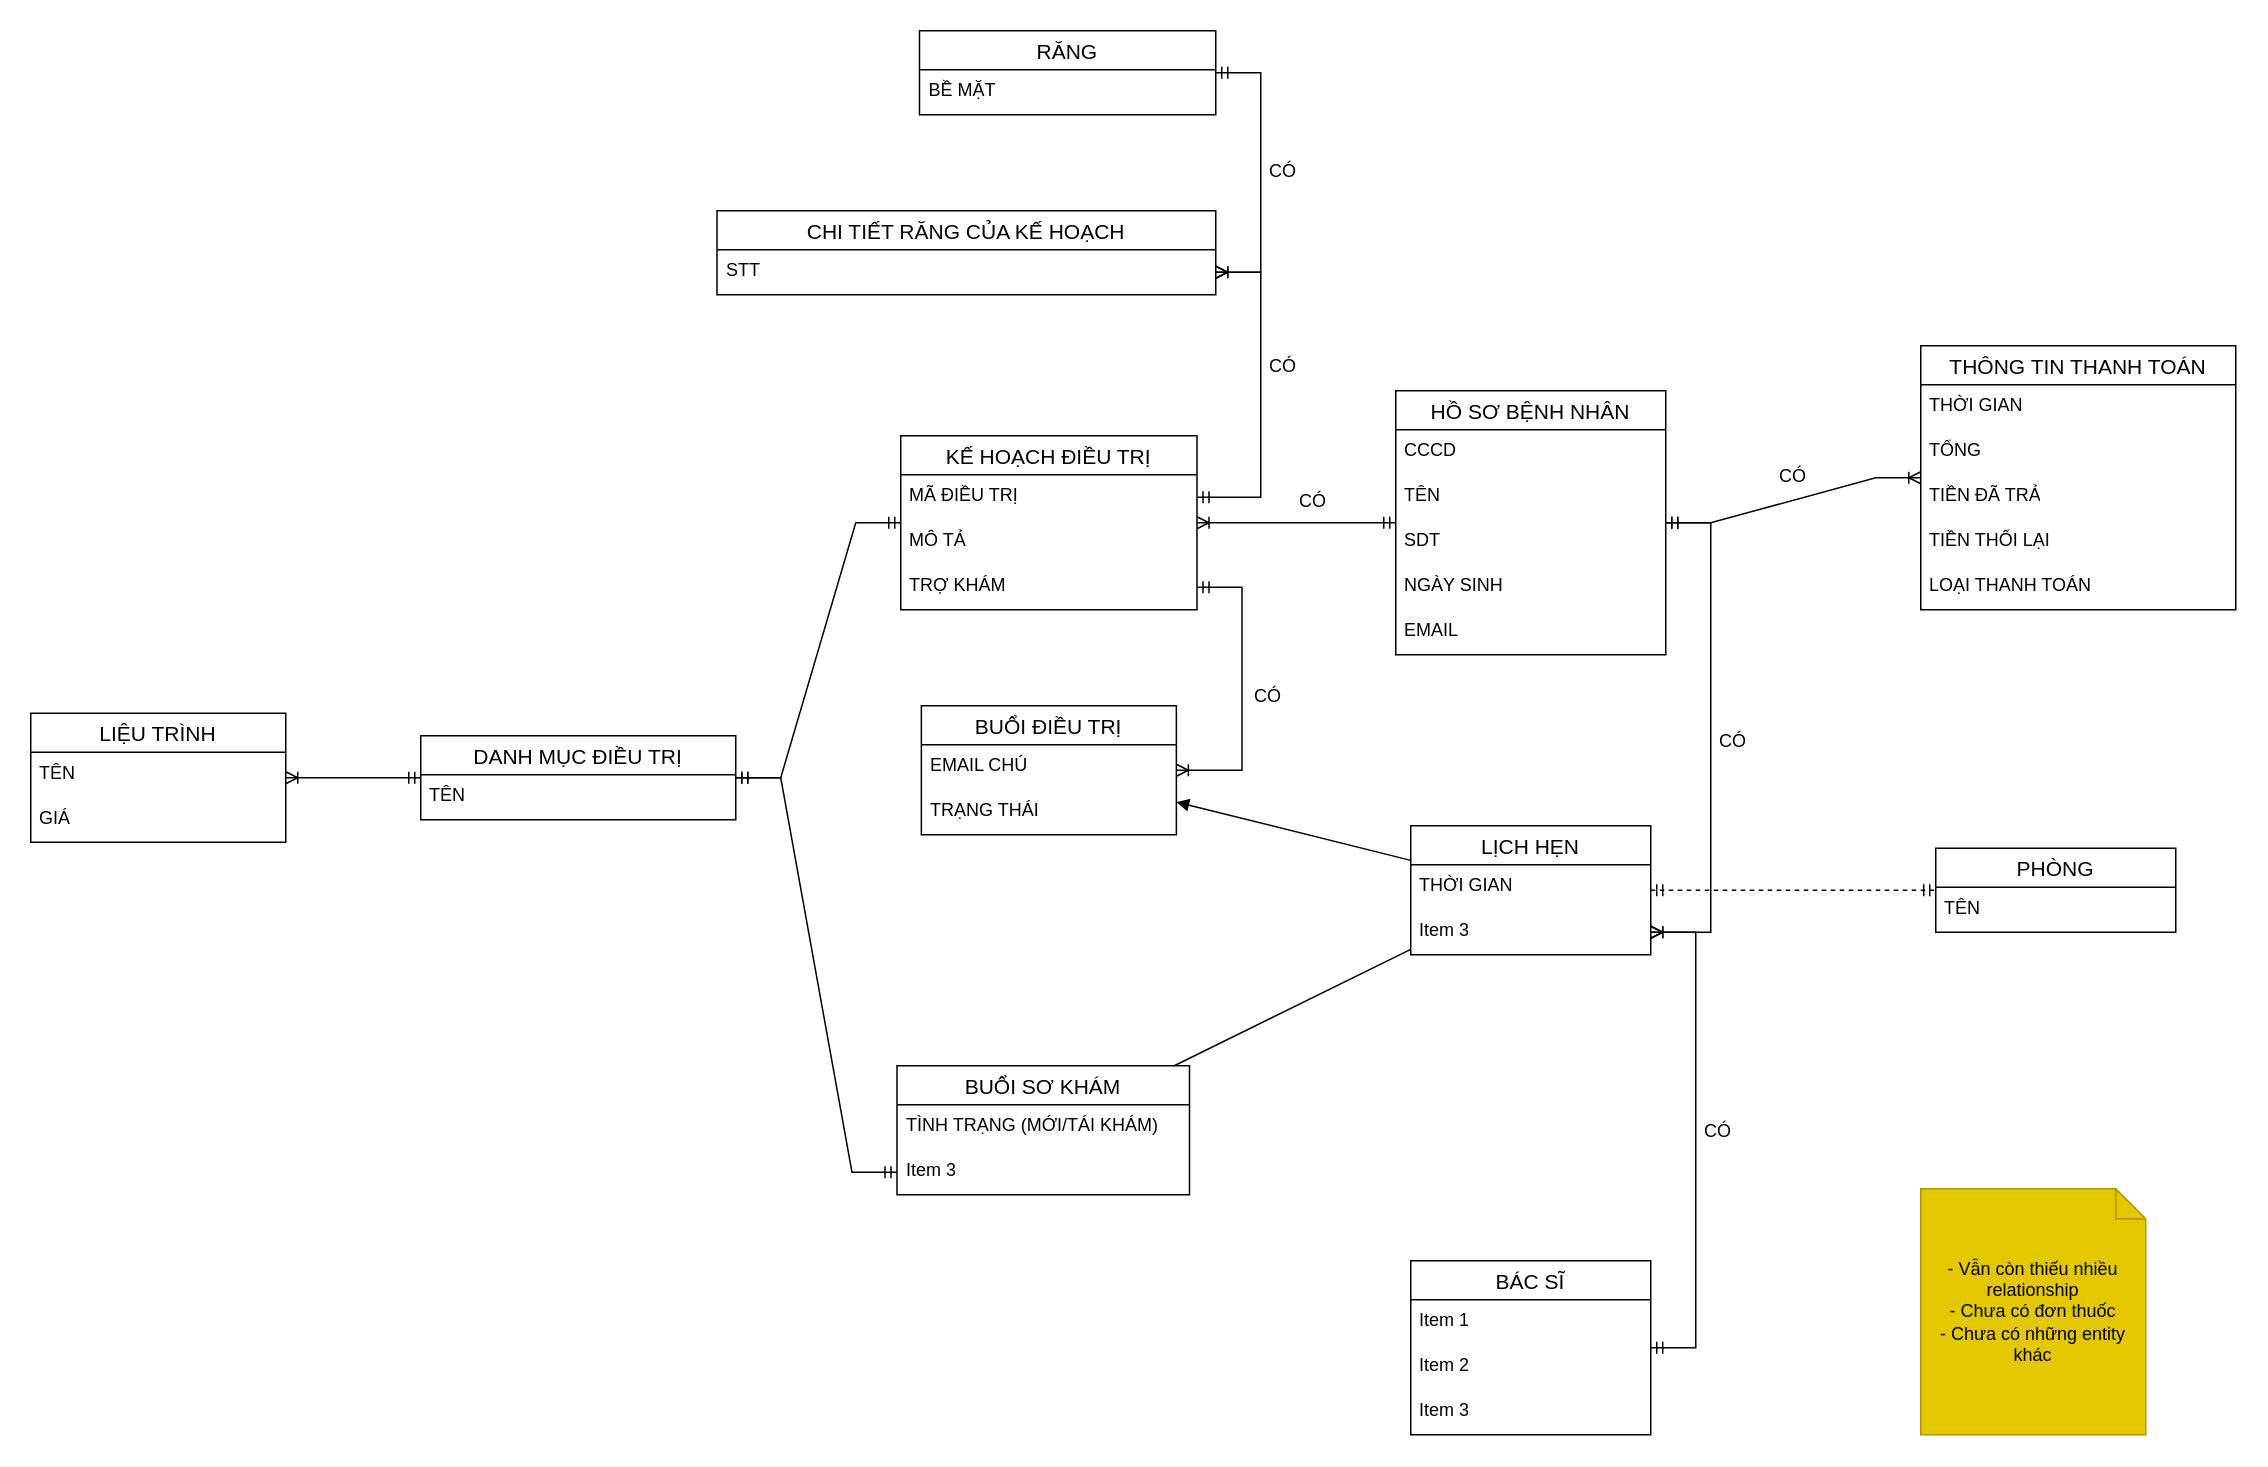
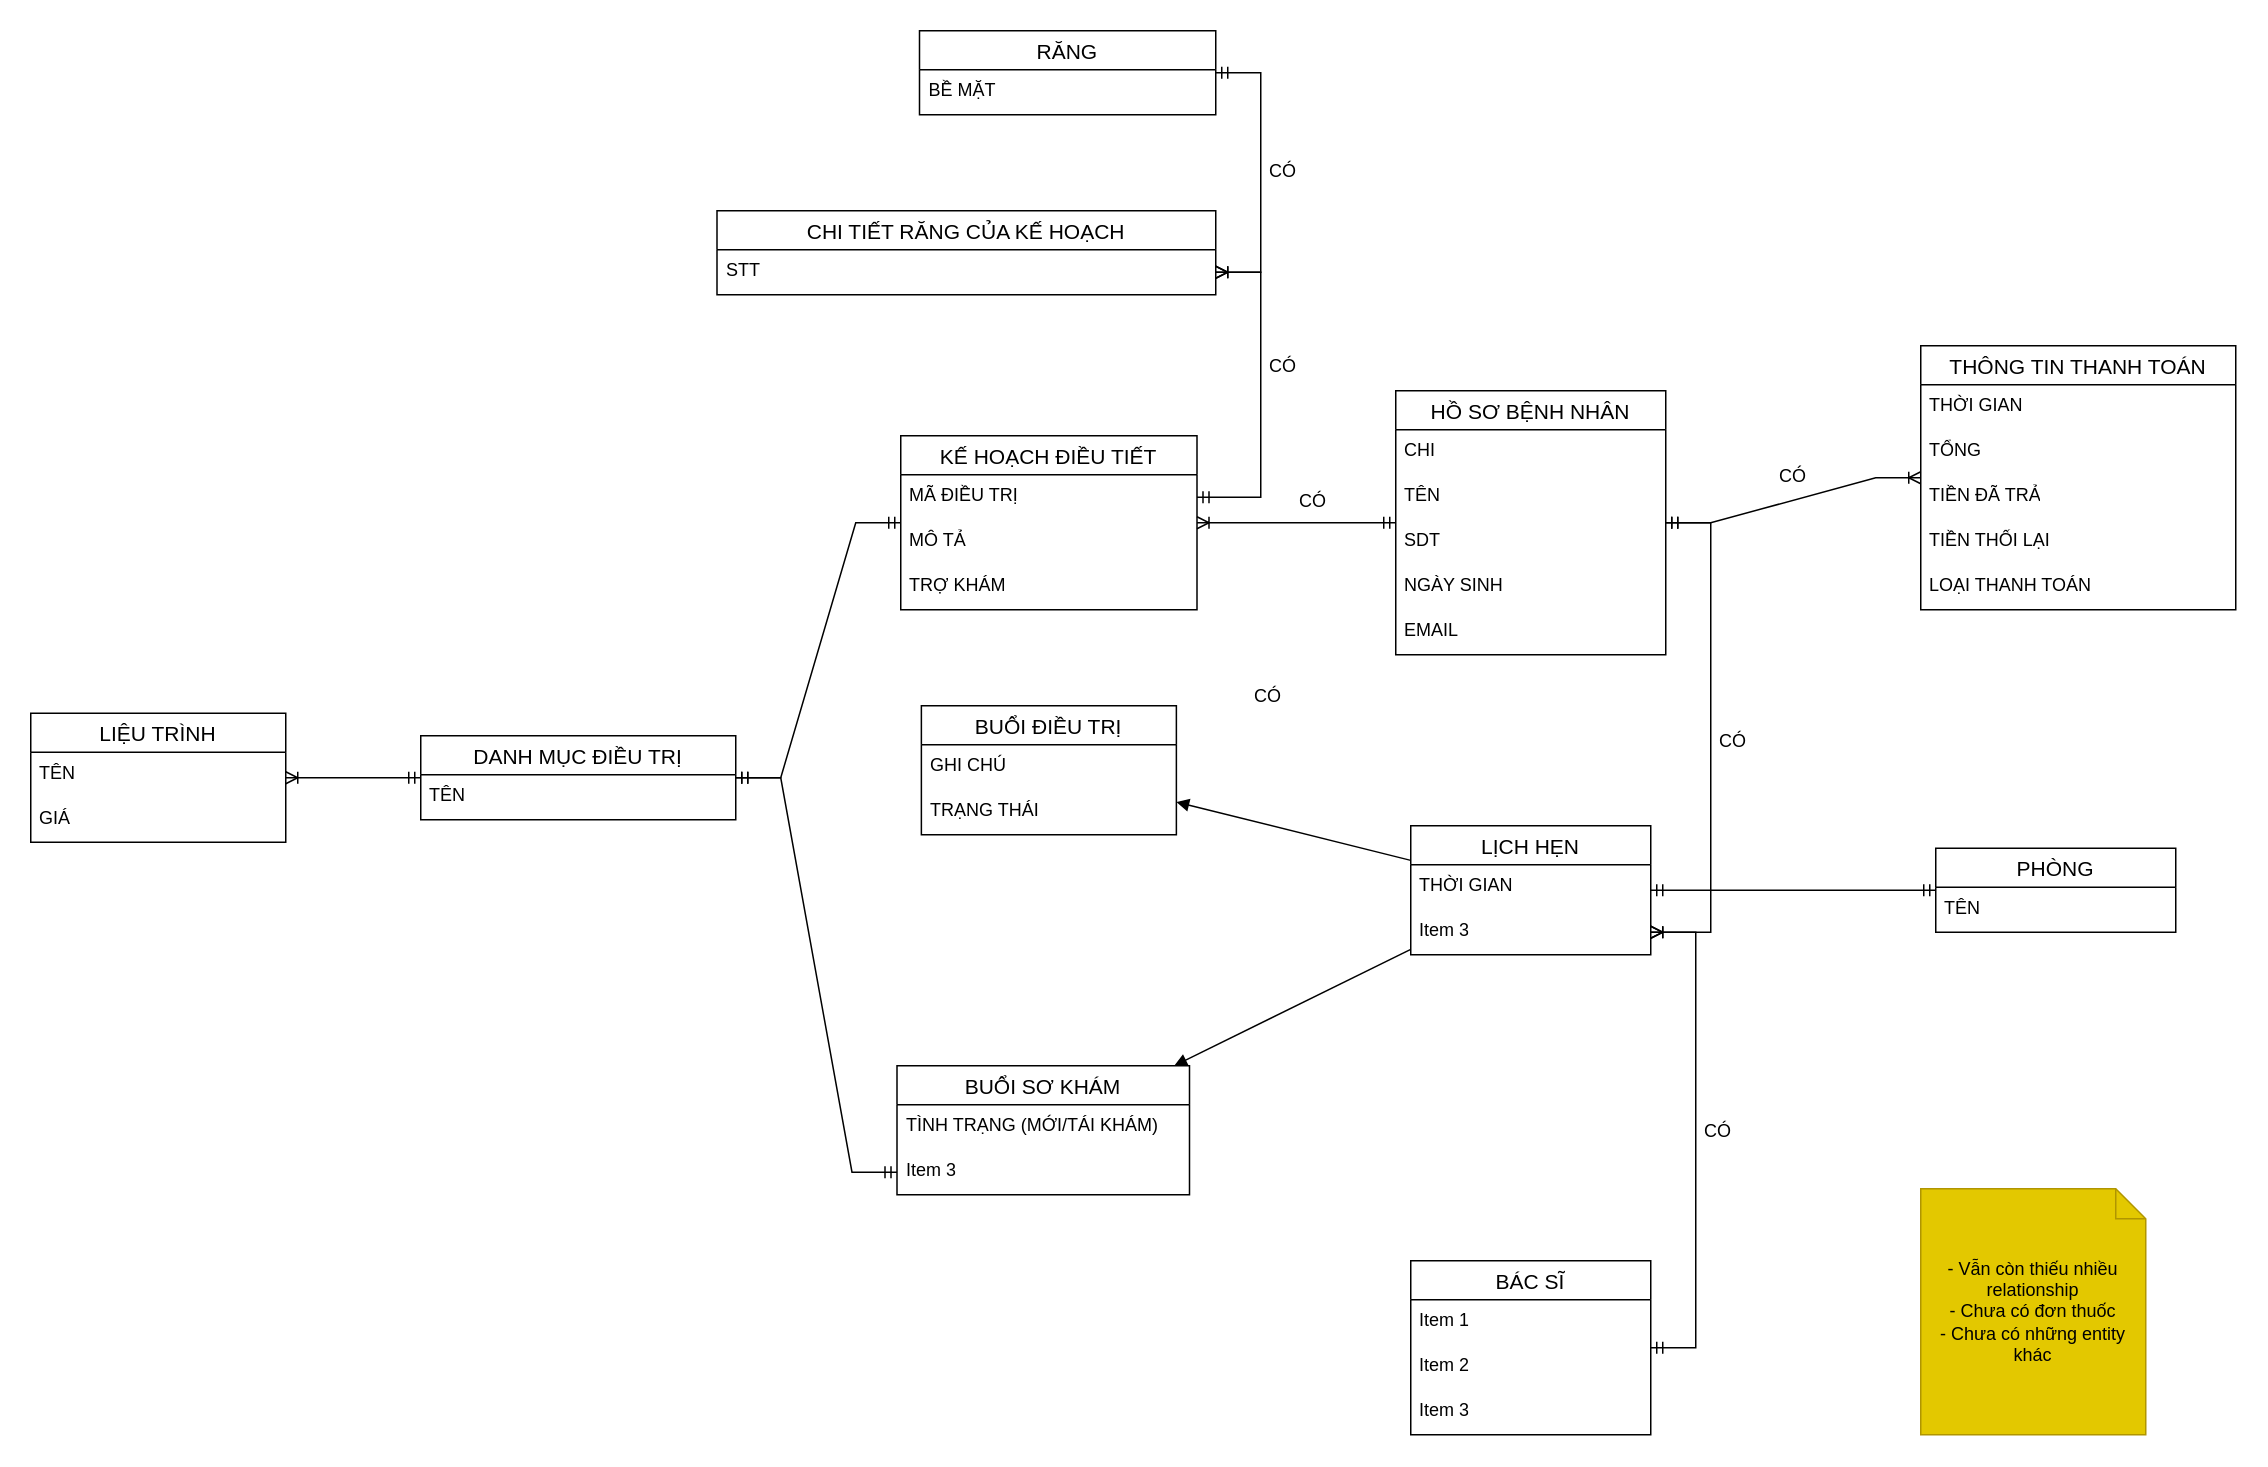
node "CCCD": label "CCCD" -> "CHI"
node "KẾ HOẠCH ĐIỀU TRỊ": label "KẾ HOẠCH ĐIỀU TRỊ" -> "KẾ HOẠCH ĐIỀU TIẾT"
edge "TRỢ KHÁM" -- "BUỔI ĐIỀU TRỊ": removed
node "EMAIL CHÚ": label "EMAIL CHÚ" -> "GHI CHÚ"
edge "LỊCH HẸN" -- "PHÒNG": style dashed -> solid
edge "LỊCH HẸN" -- "BUỔI SƠ KHÁM": arrowhead none -> block
